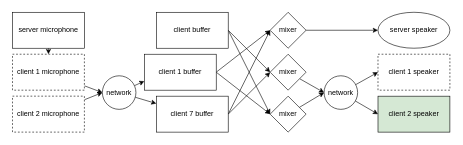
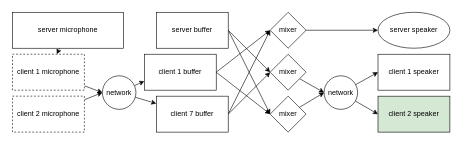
node "server microphone": size 72x36 -> 111x36
node "client buffer": label "client buffer" -> "server buffer"
node "client 1 speaker": style dashed -> solid
